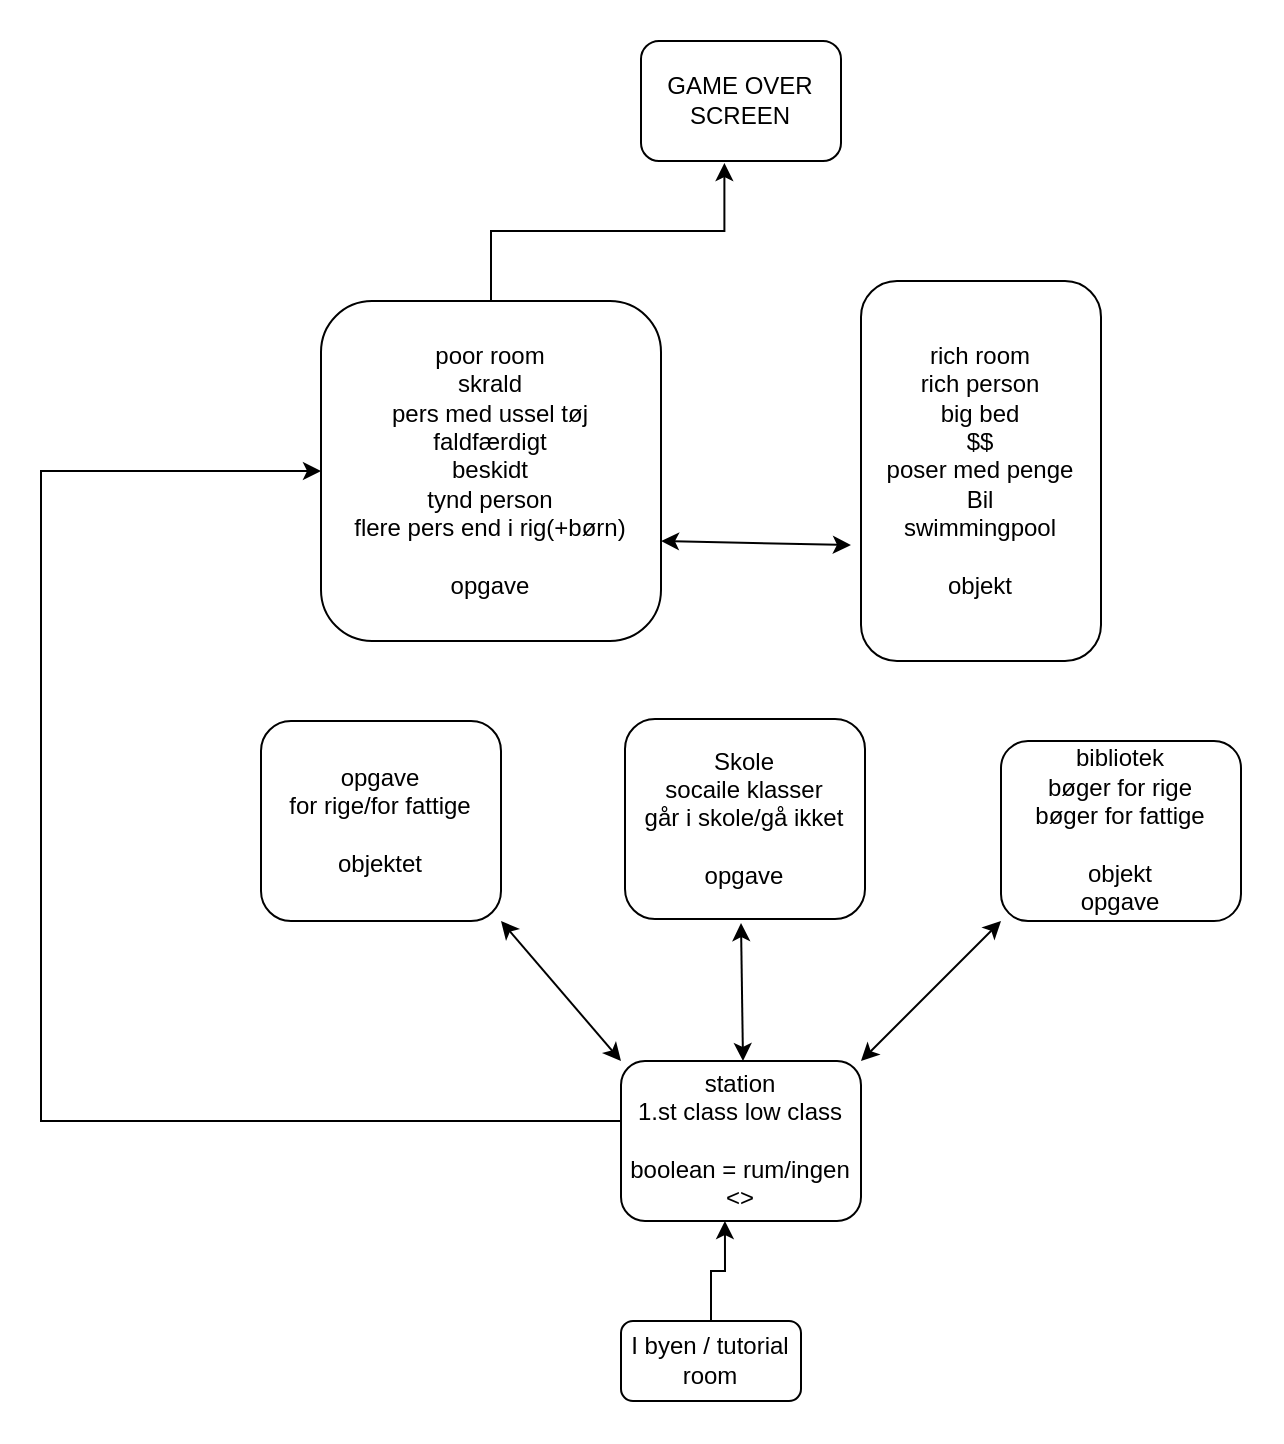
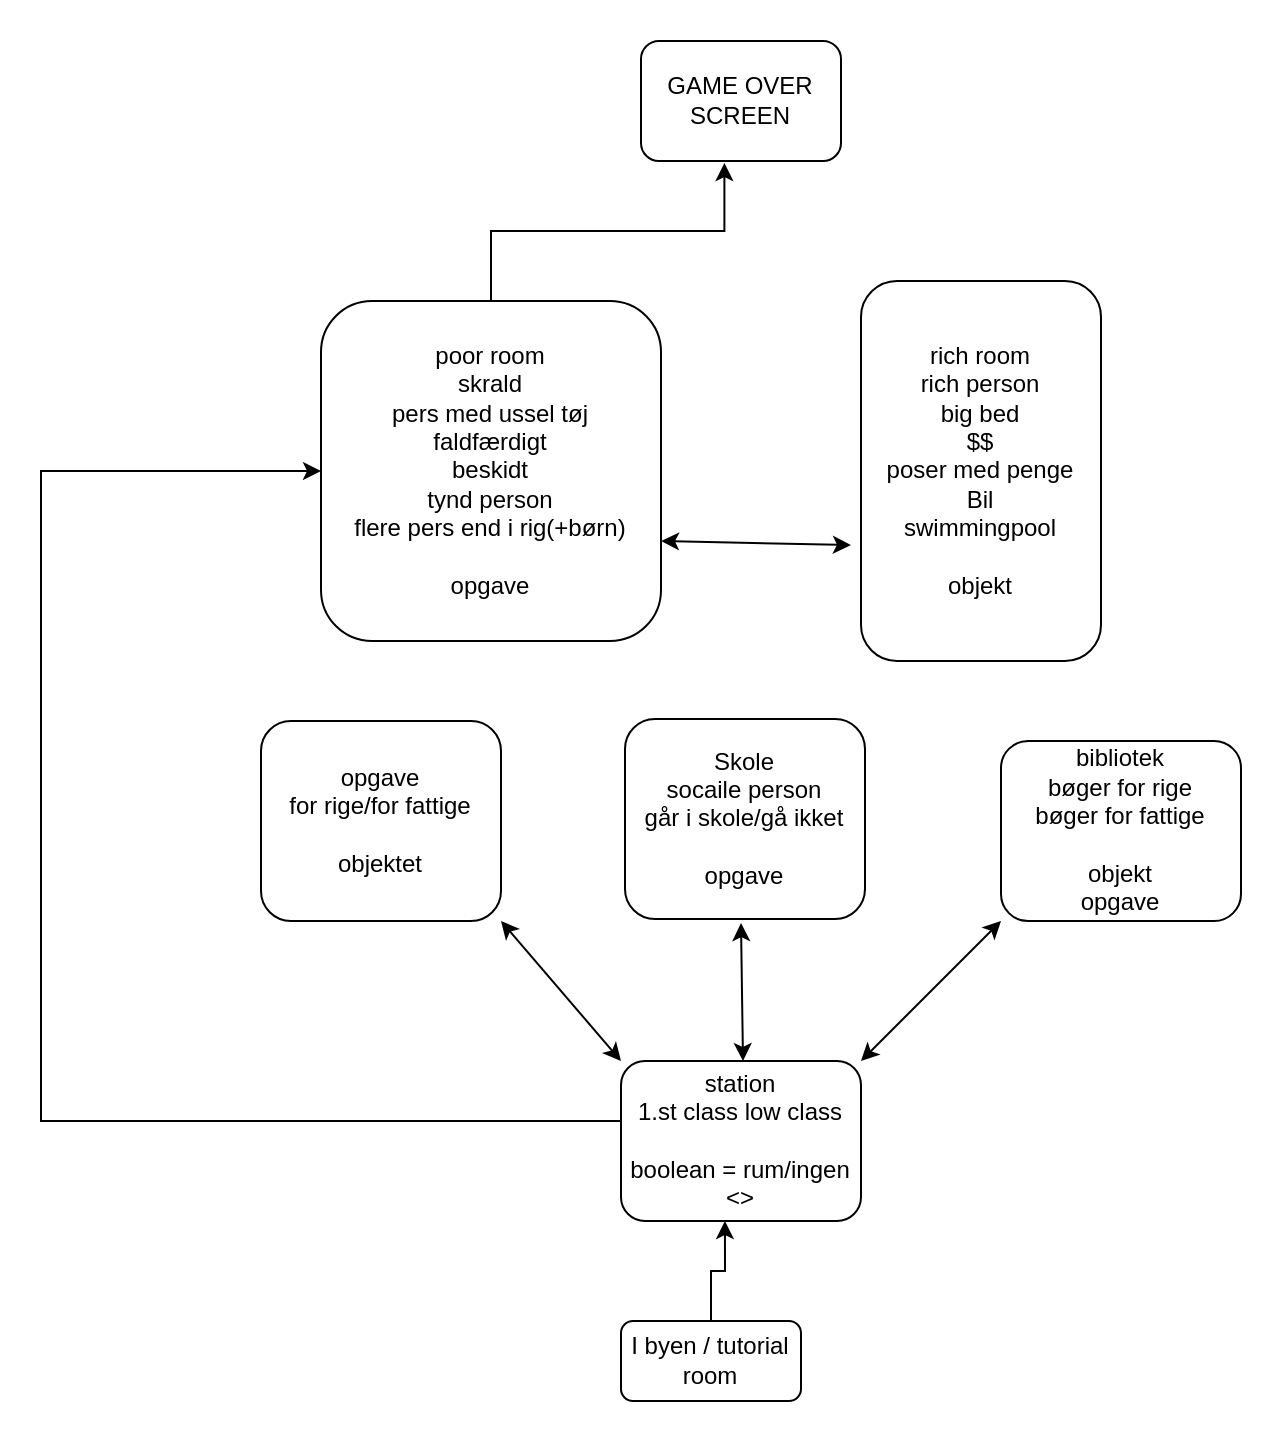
node "Skole socaile klasser går i skole/gå ikket opgave": label "Skole socaile klasser går i skole/gå ikket opgave" -> "Skole socaile person går i skole/gå ikket opgave"
